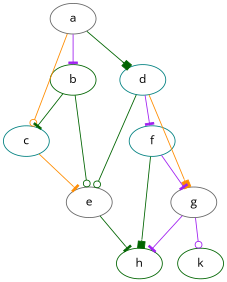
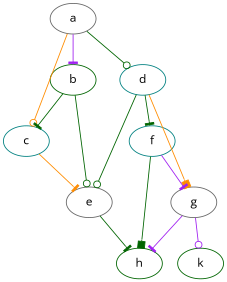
edge "a" -> "d": arrowhead box -> odot
edge "d" -> "f": color purple -> darkgreen
